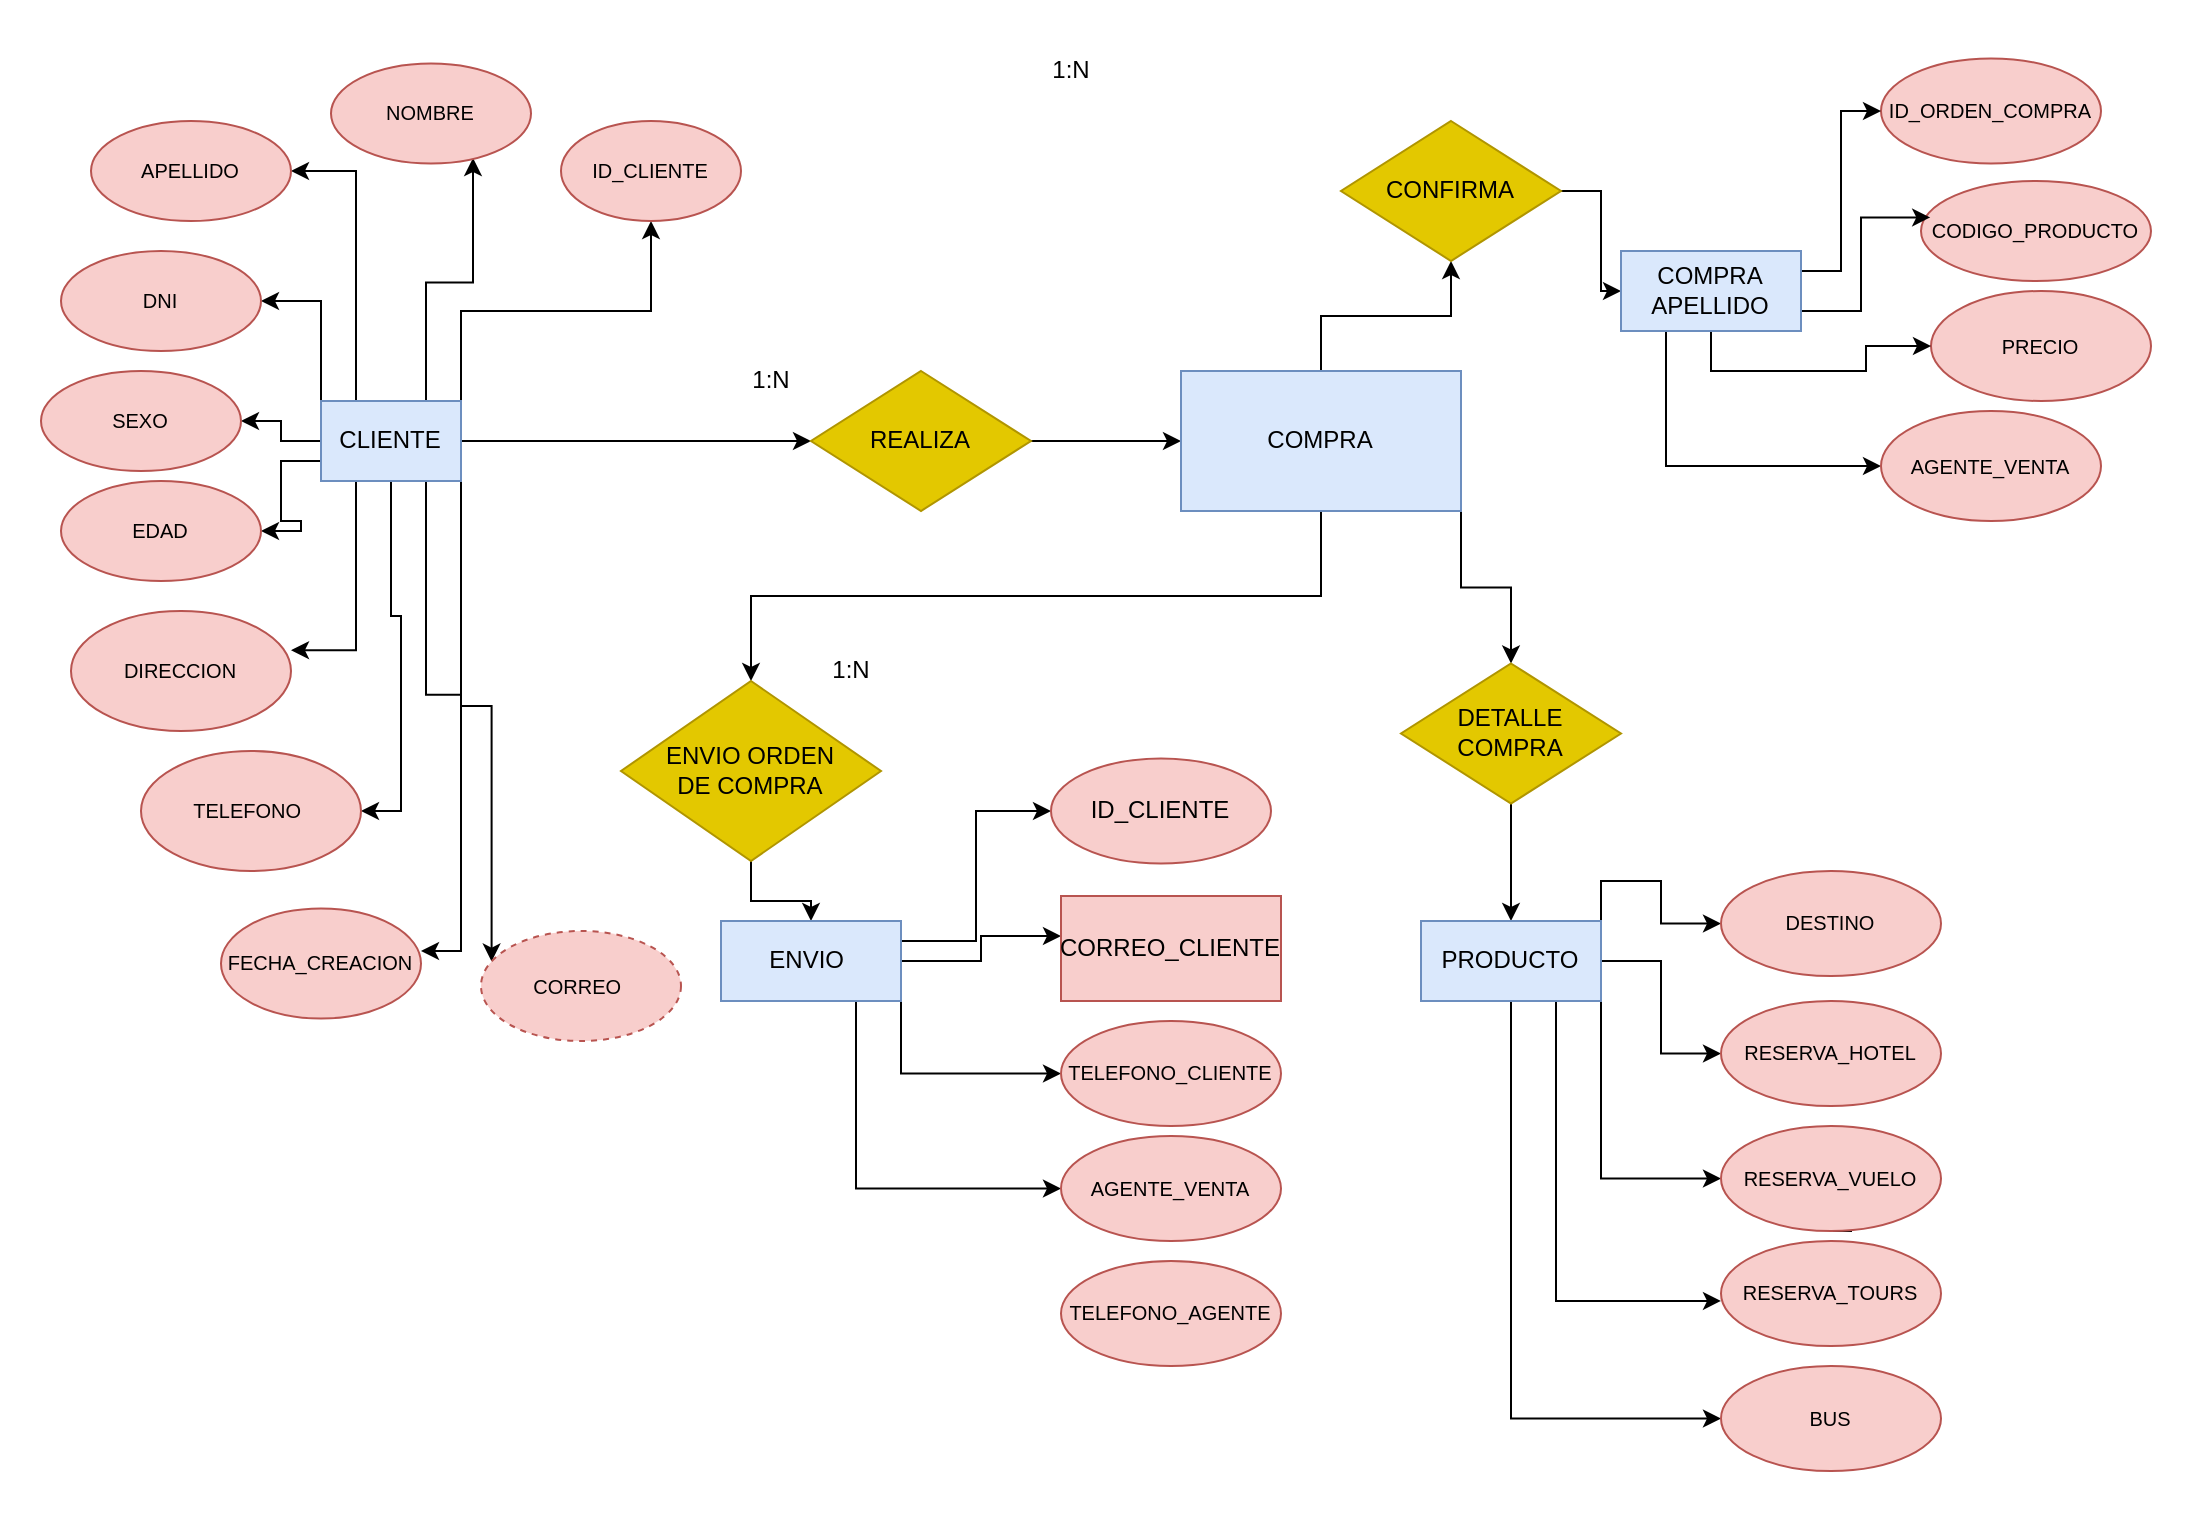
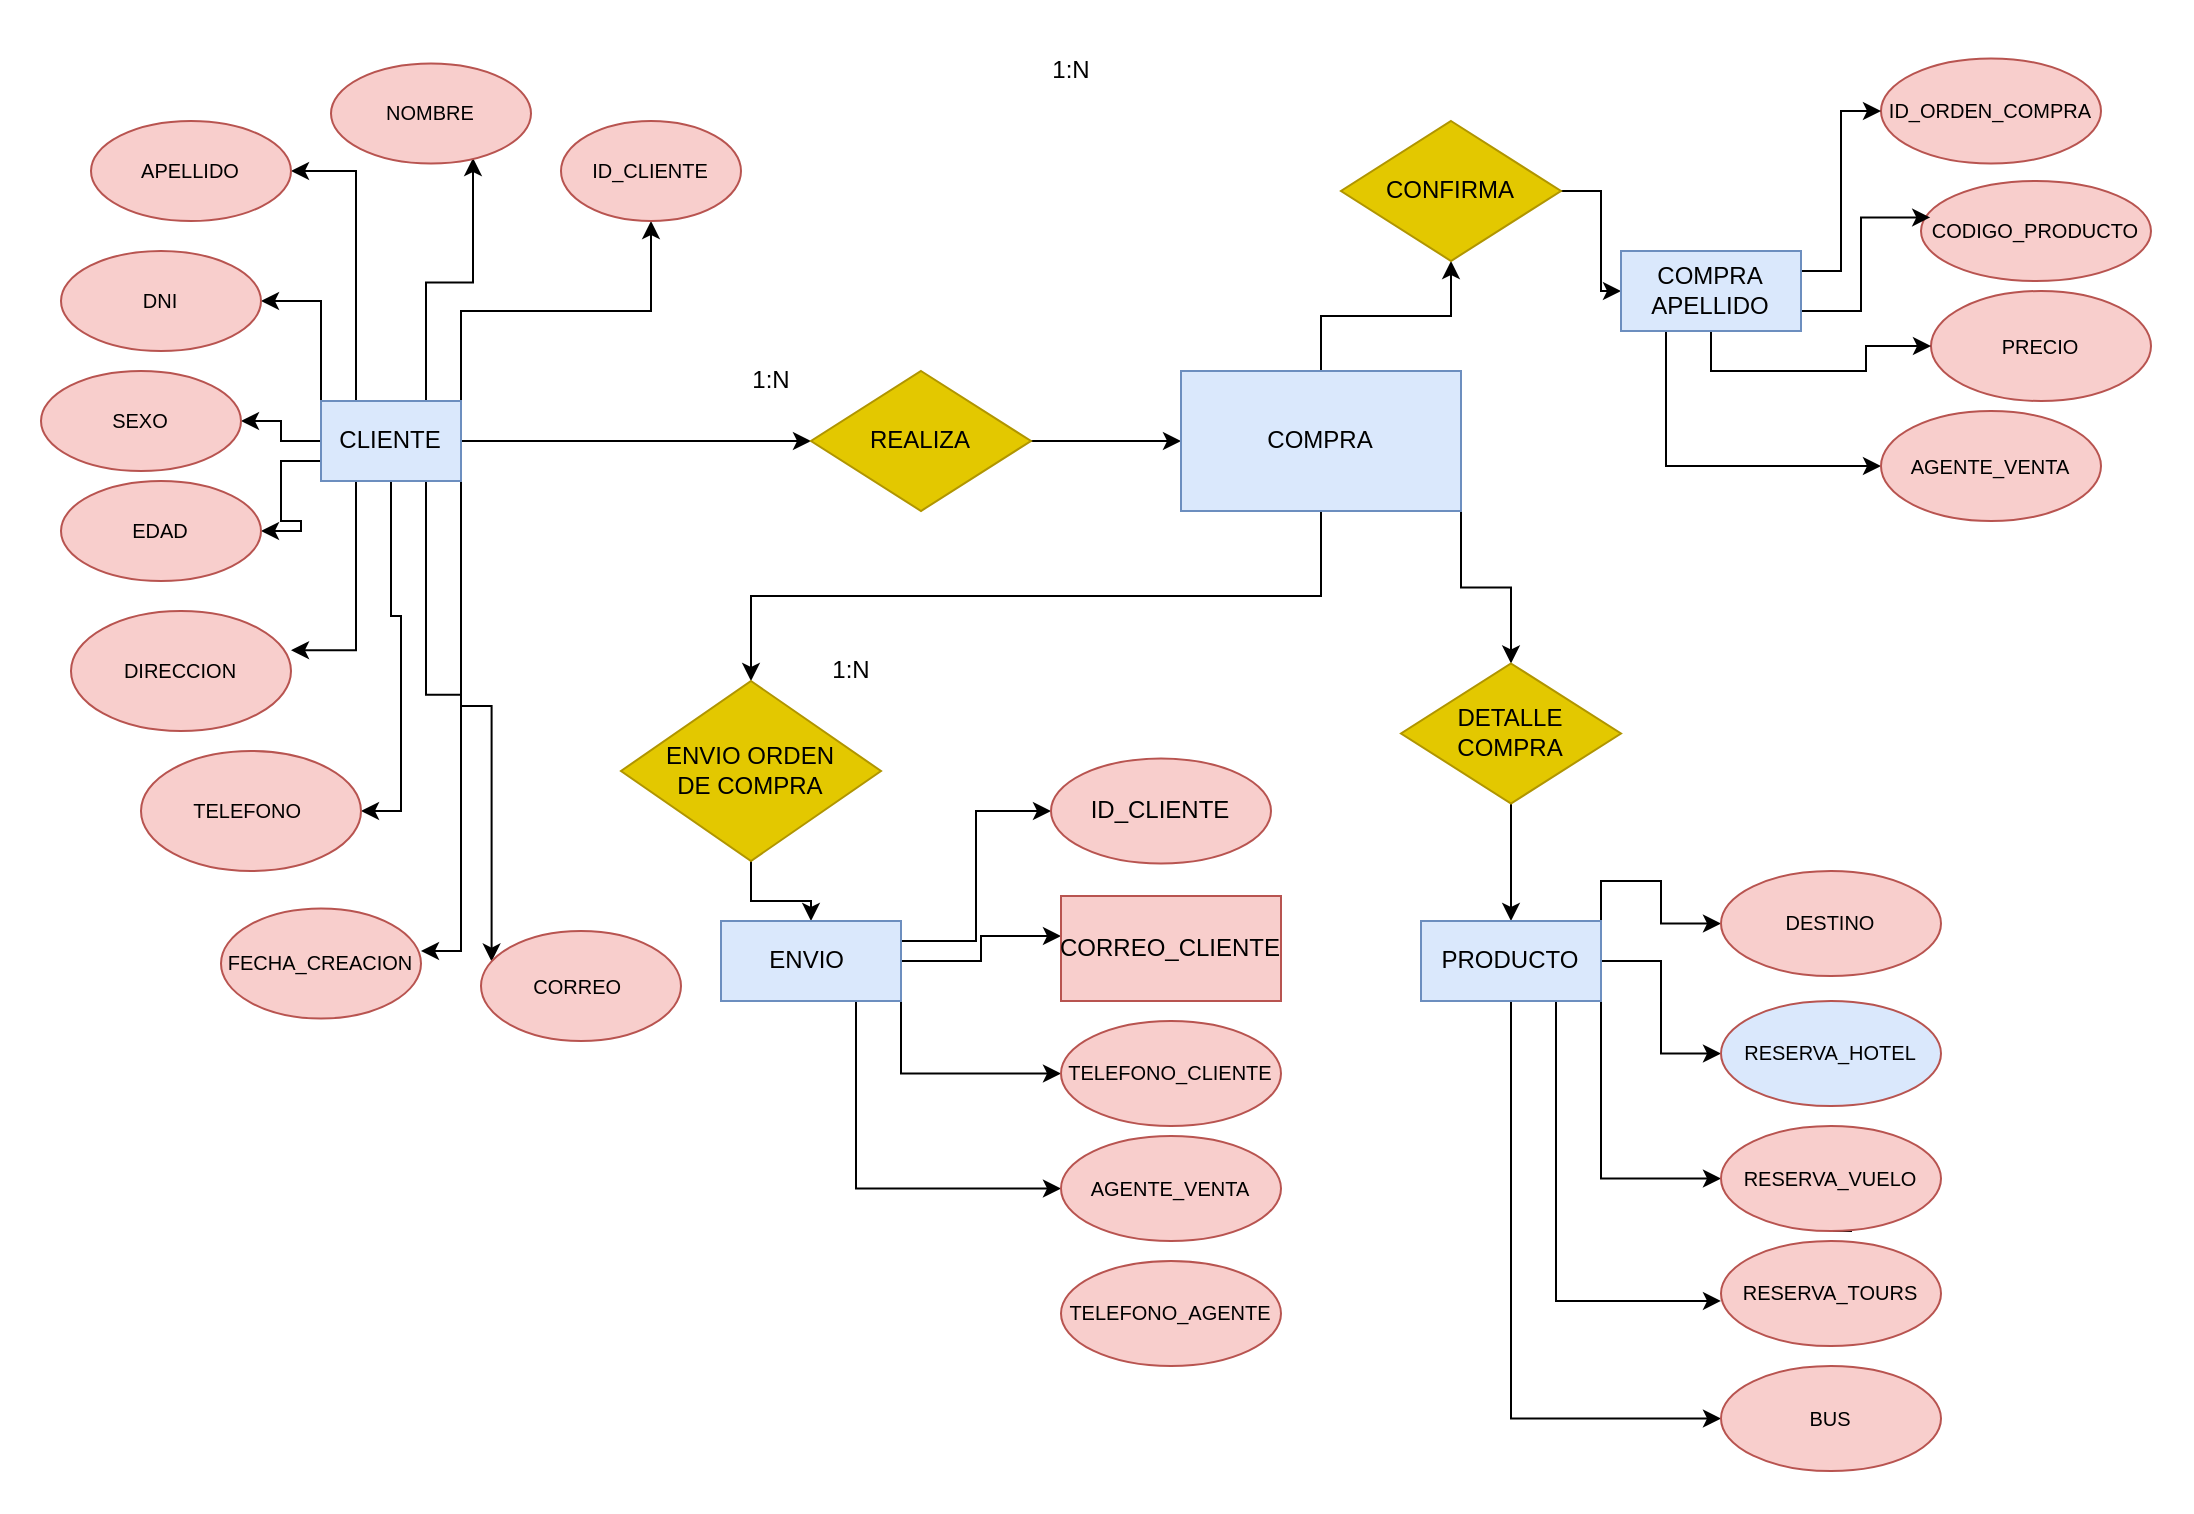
node "CORREO": style dashed -> solid
node "RESERVA_HOTEL": fillcolor #f8cecc -> #dae8fc
